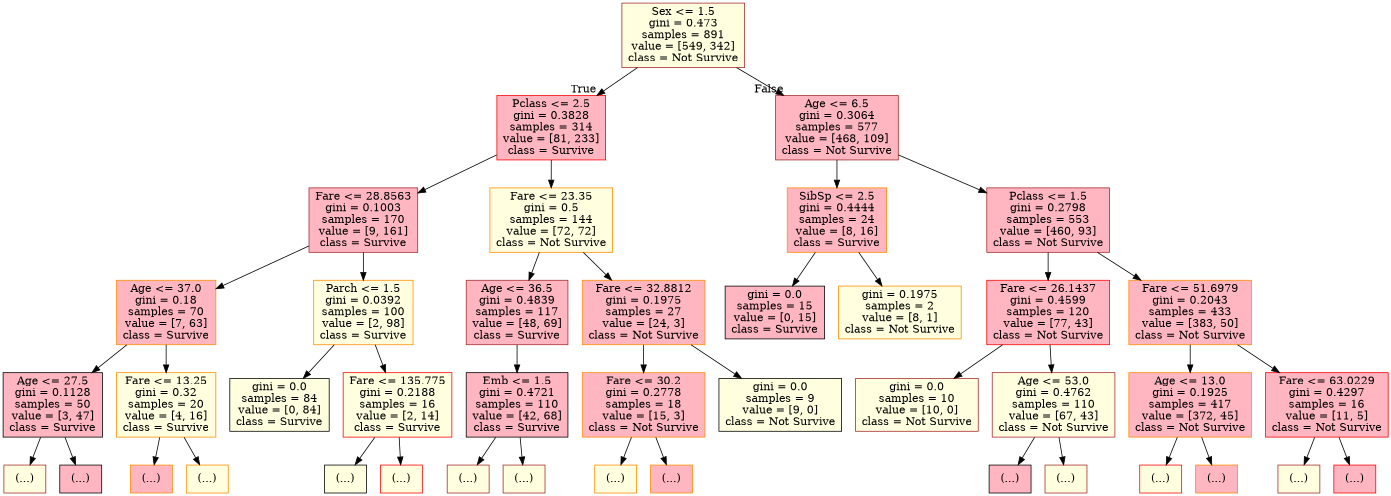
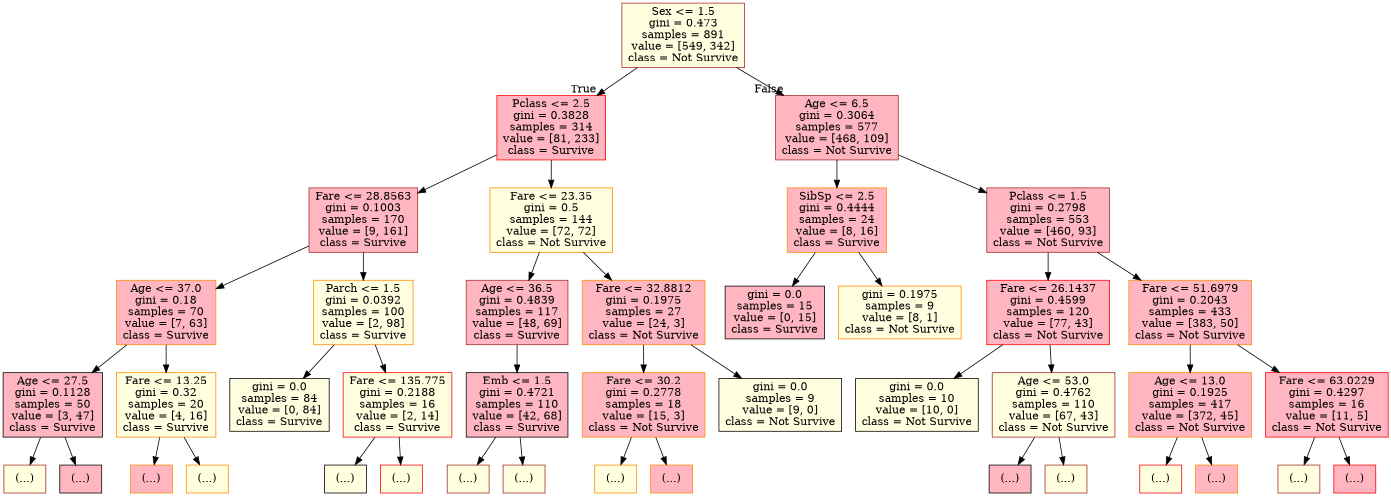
node "gini = 0.1975 samples = 2 value = [8, 1] class = Not Survive": label "gini = 0.1975 samples = 2 value = [8, 1] class = Not Survive" -> "gini = 0.1975 samples = 9 value = [8, 1] class = Not Survive"
node "gini = 0.0 samples = 10 value = [10, 0] class = Not Survive": color brown -> black
